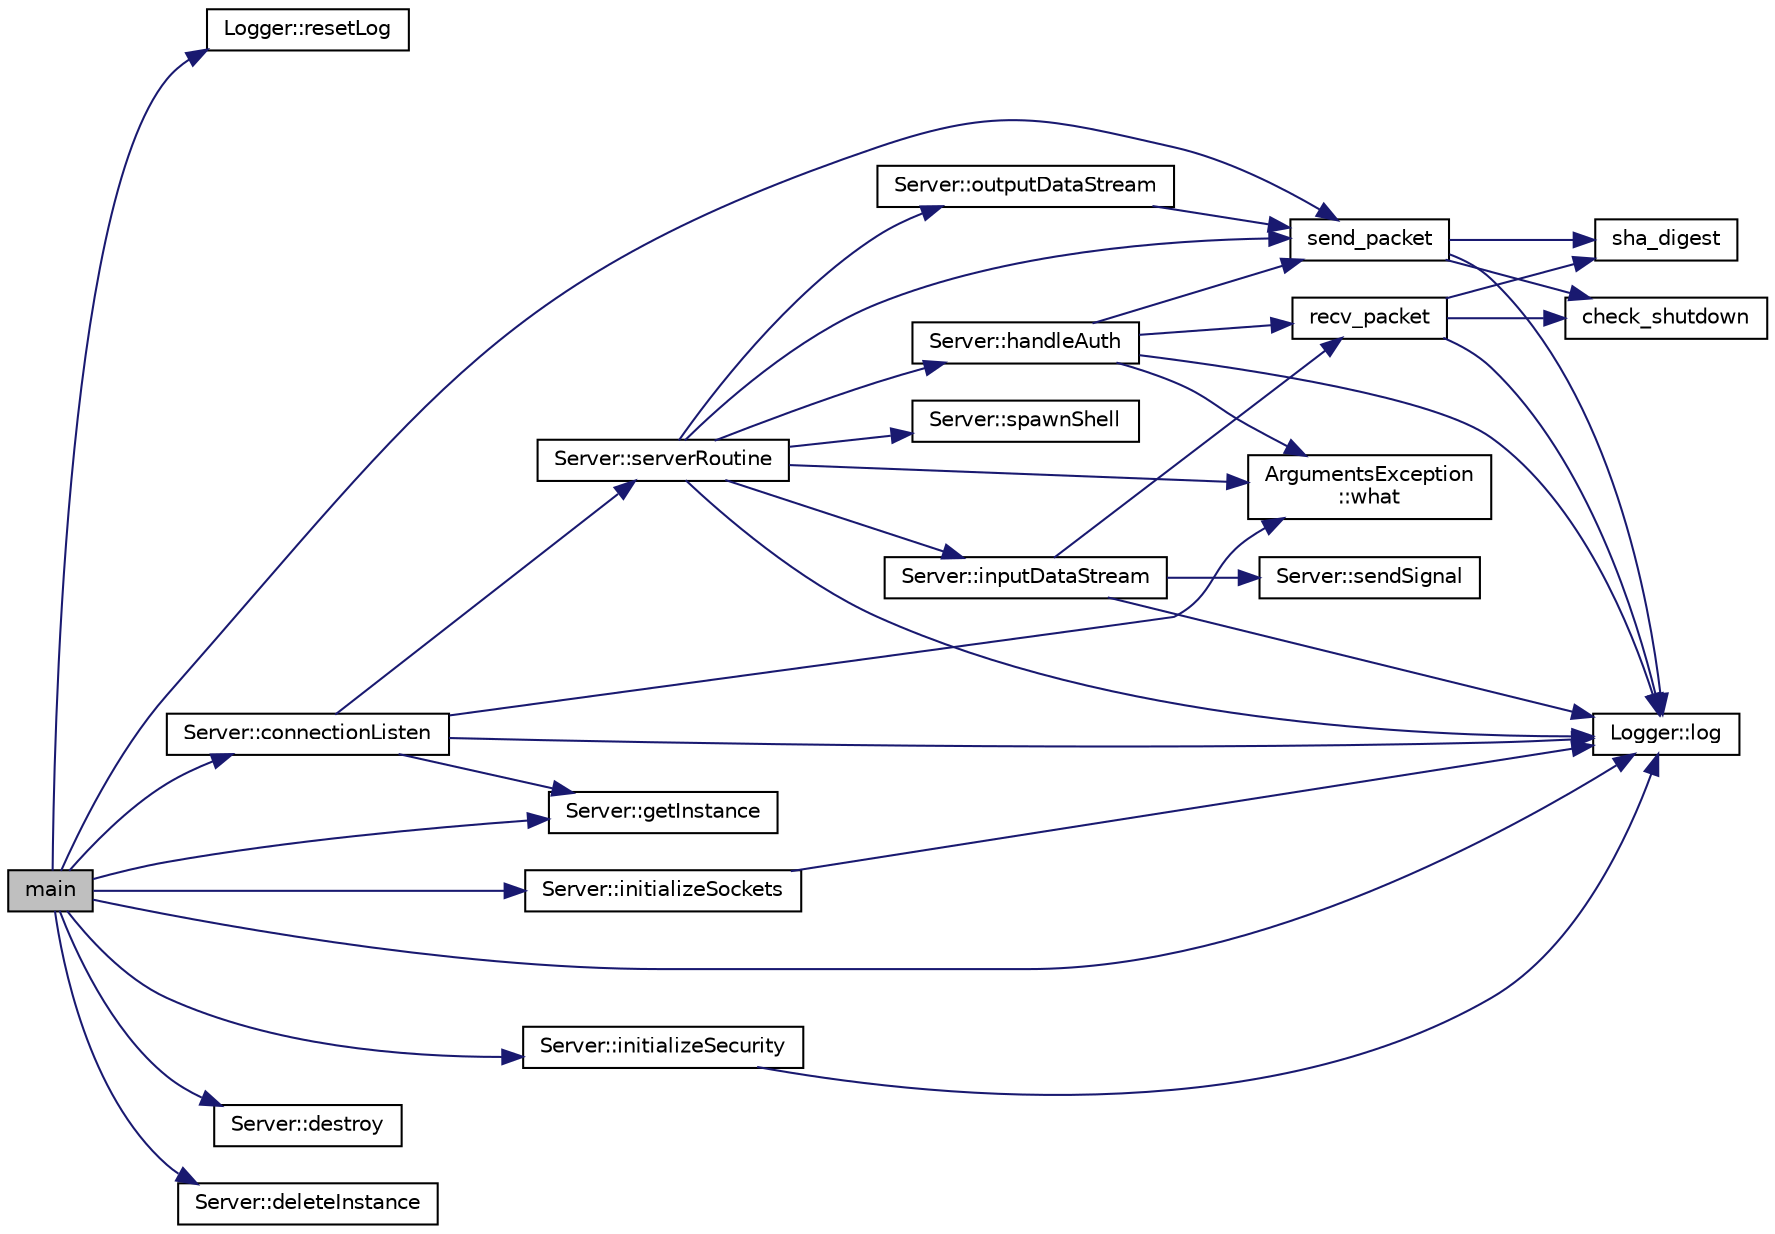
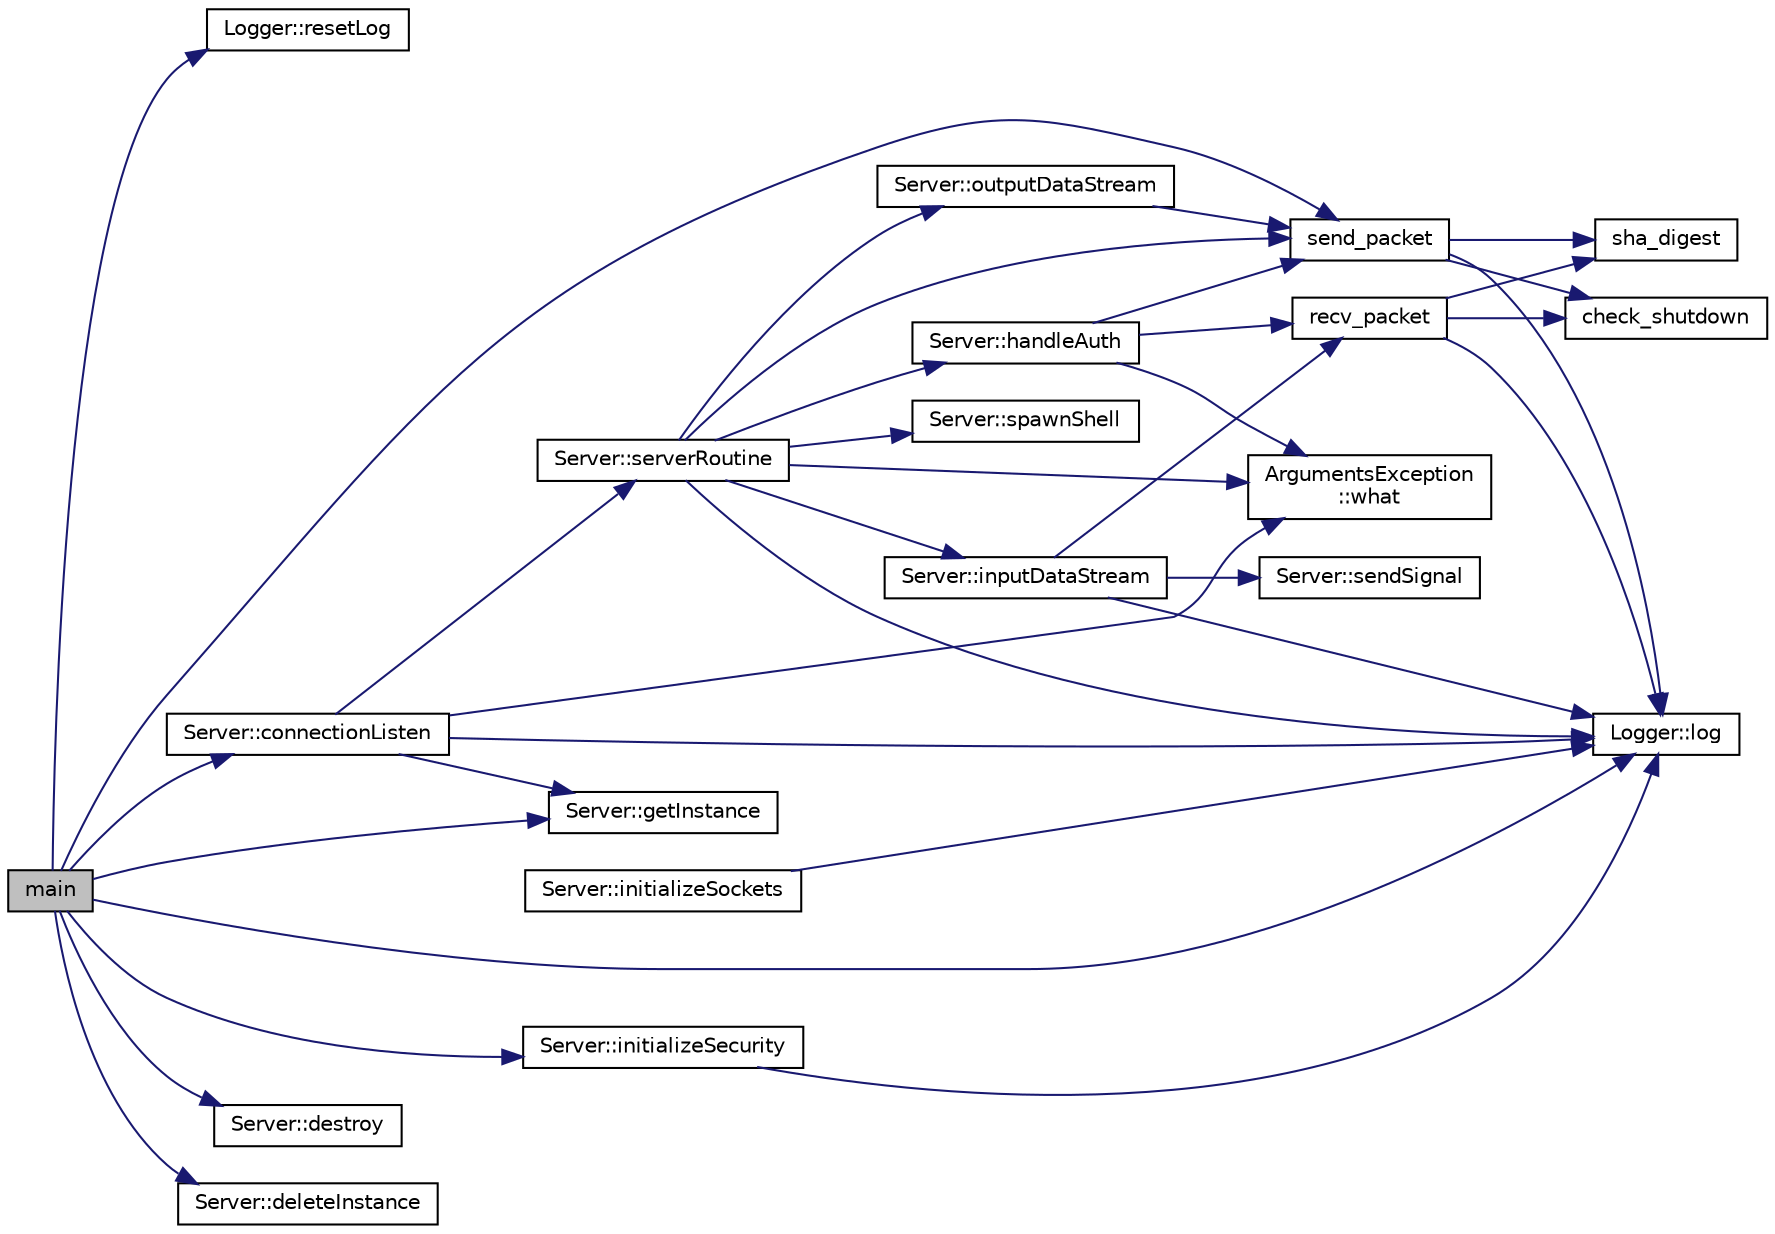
edge "Server::handleAuth" -> "Logger::log": removed
edge "main" -> "Server::initializeSockets": removed
